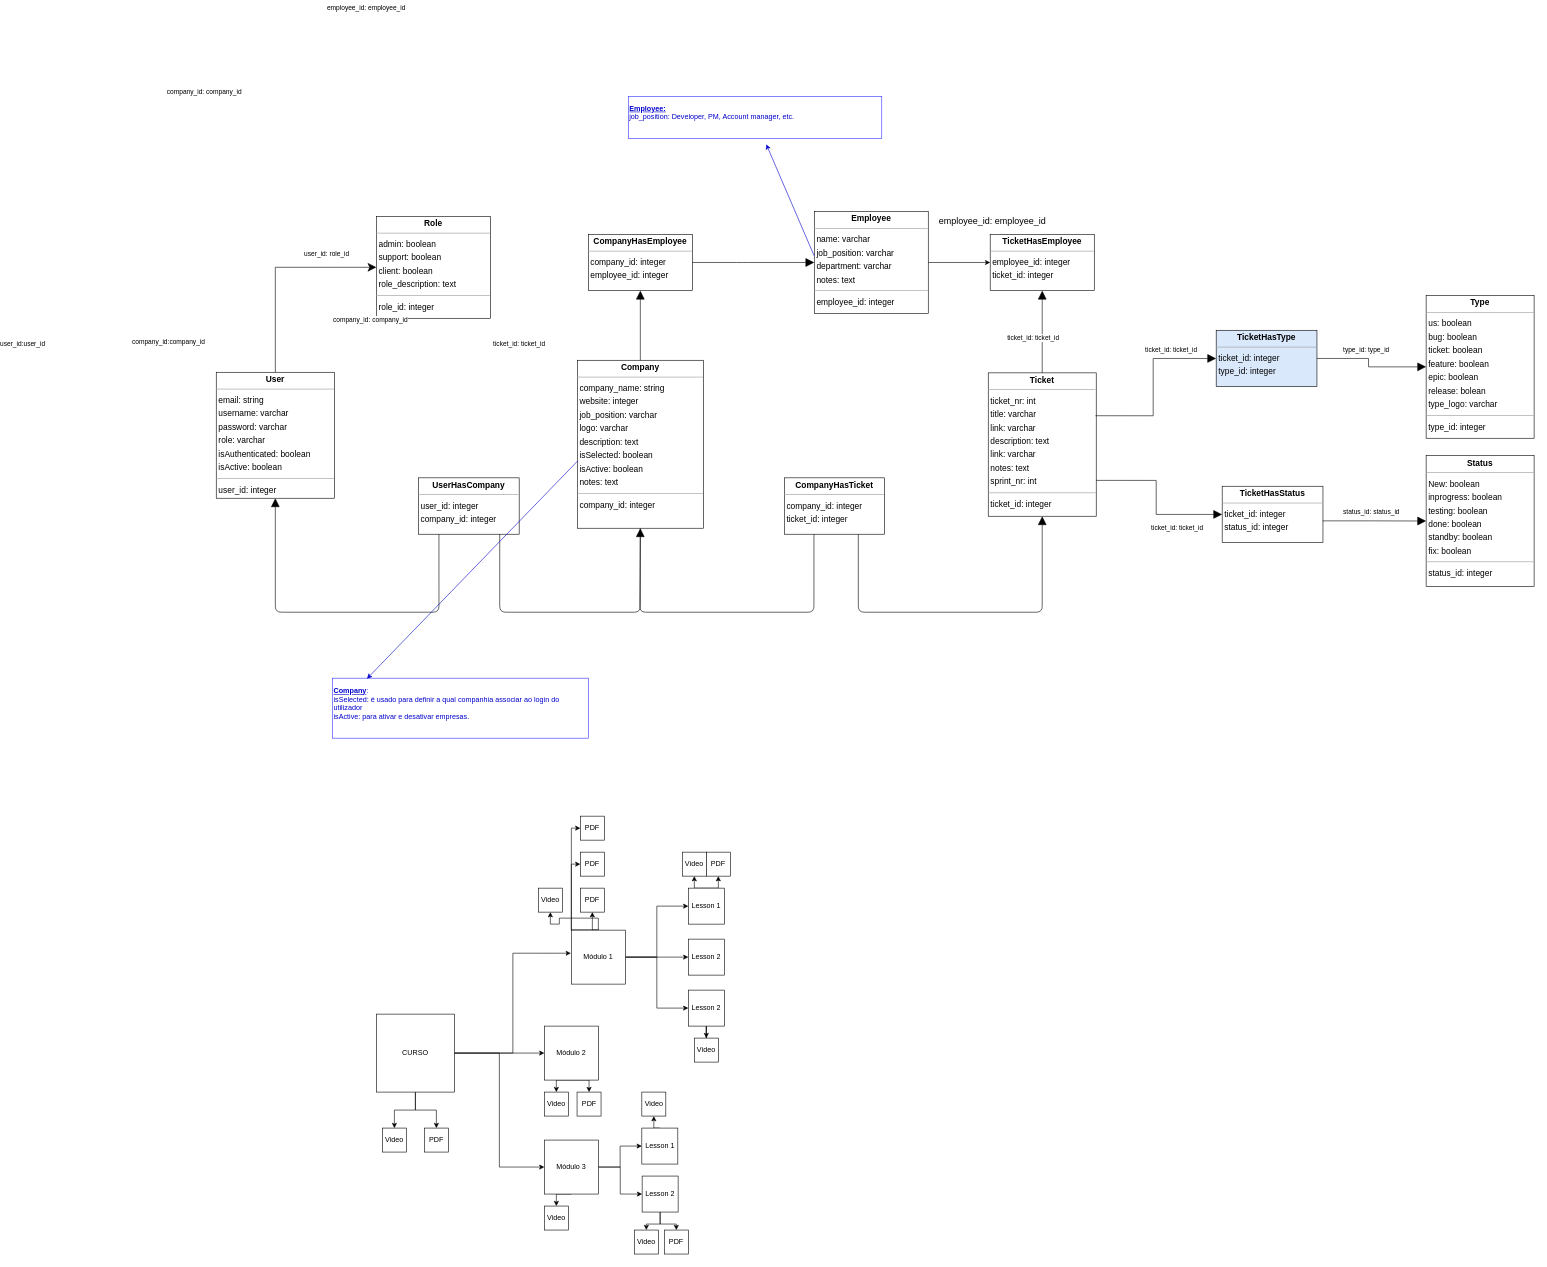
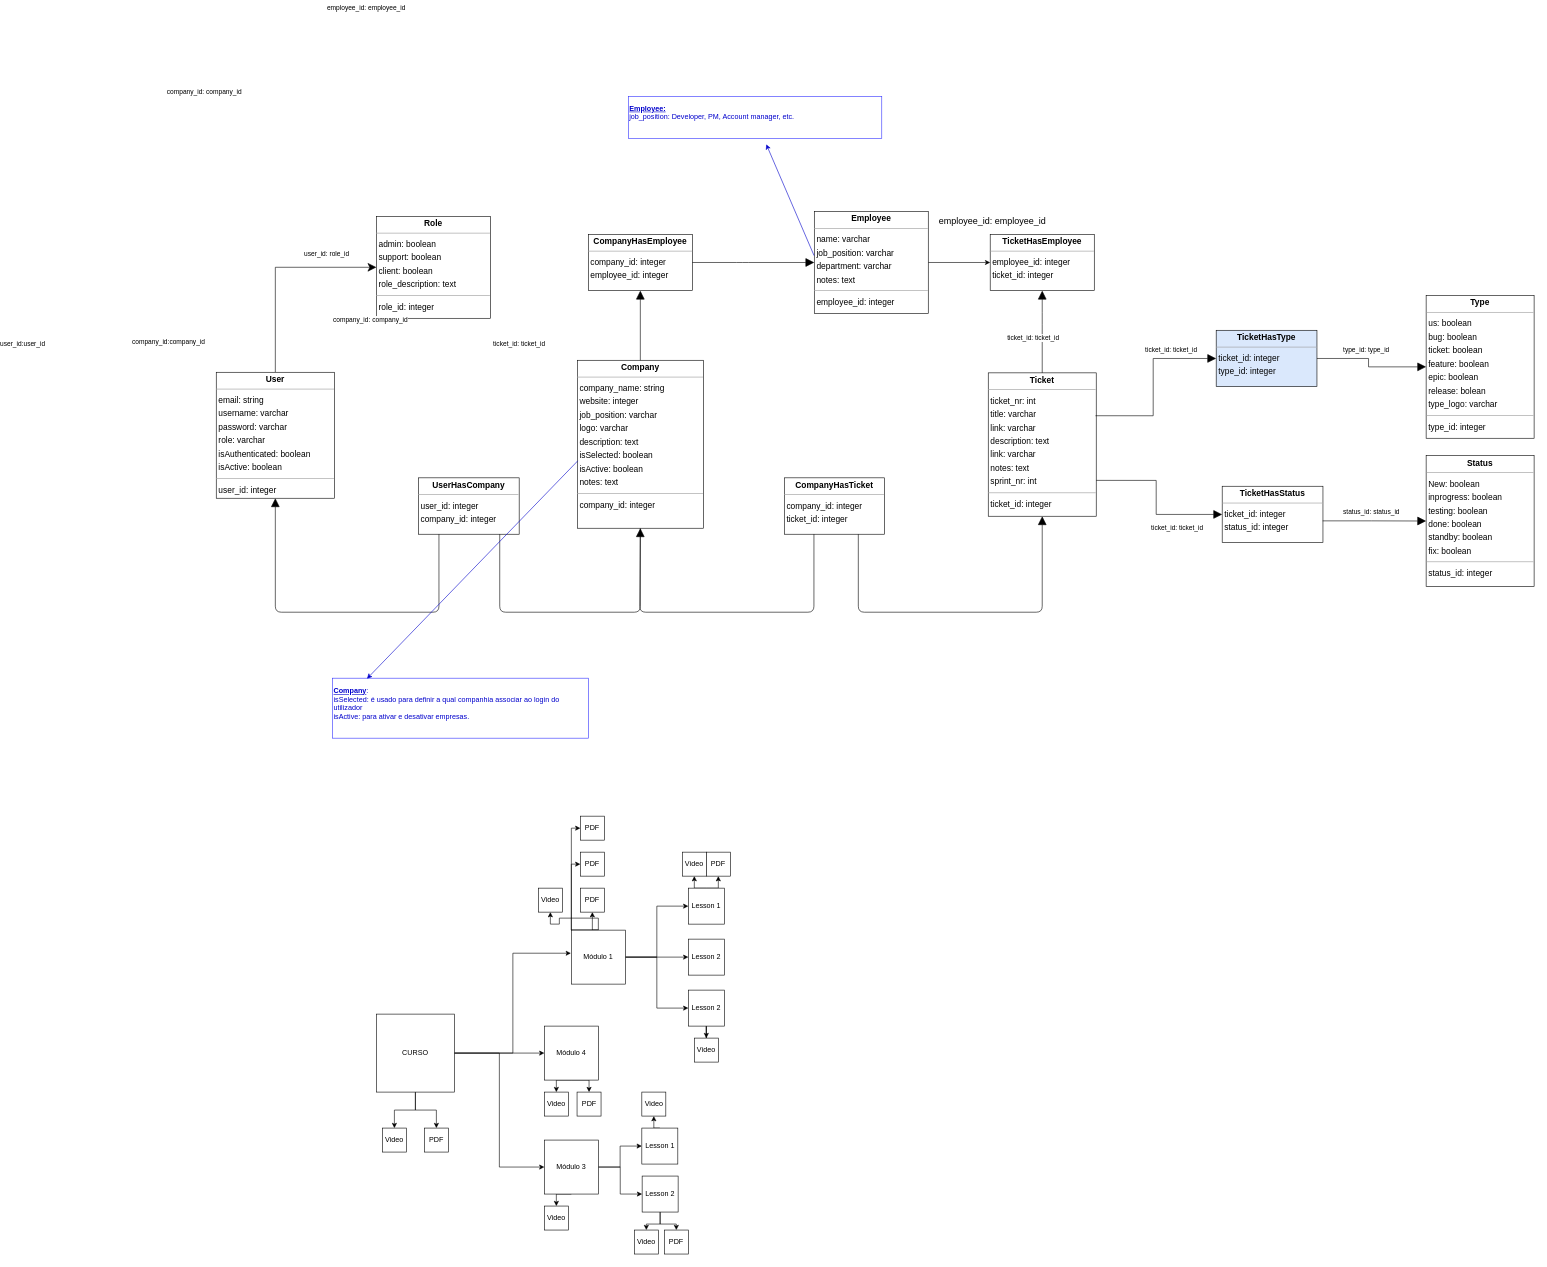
node "Módulo 2": label "Módulo 2" -> "Módulo 4"
